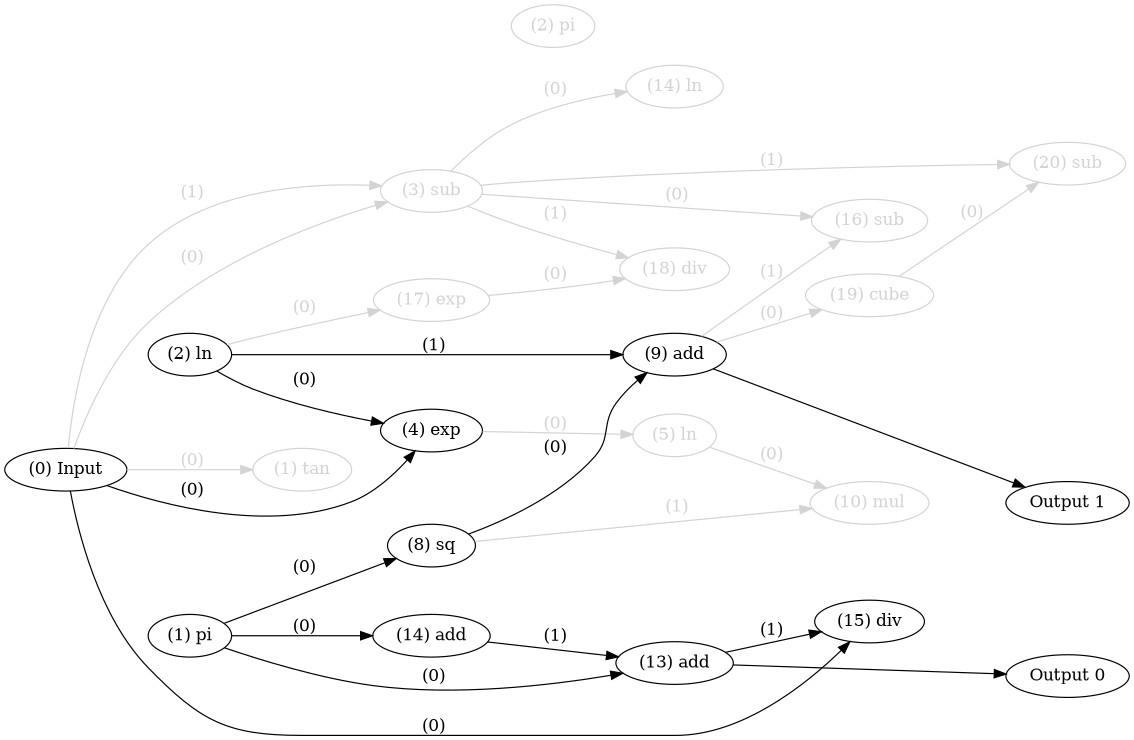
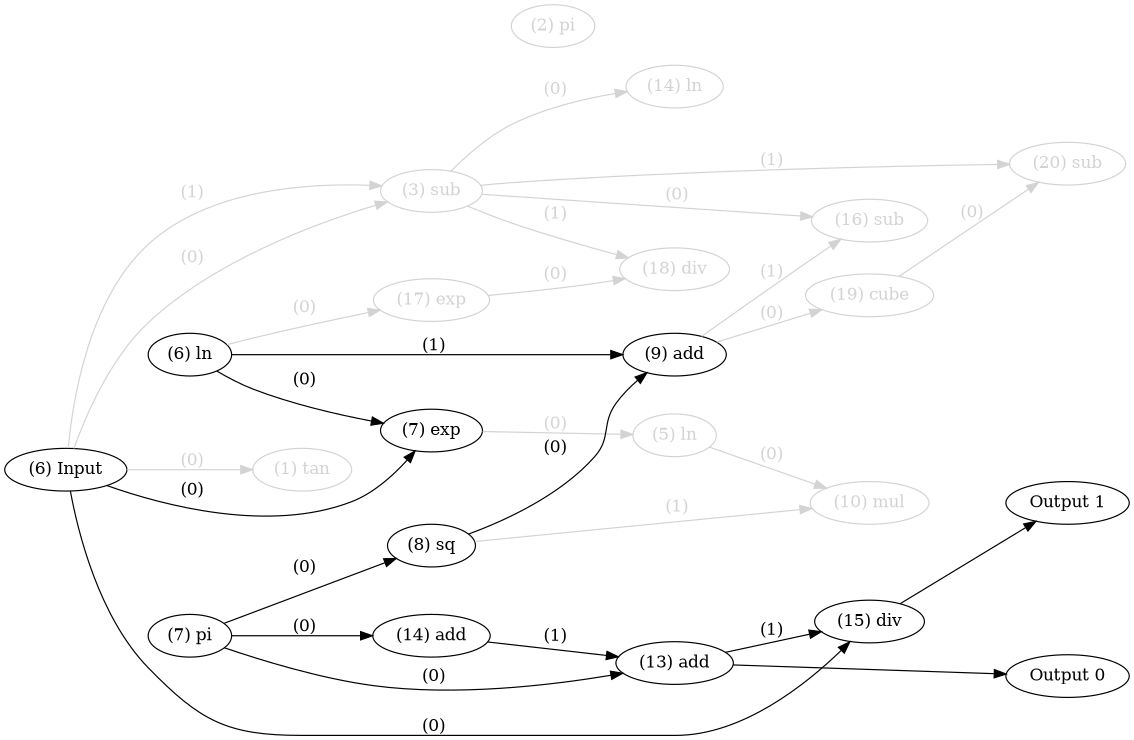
node "(2) ln": label "(2) ln" -> "(6) ln"
edge "(9) add" -> "Output 1": now "(15) div" -> "Output 1"
node "(4) exp": label "(4) exp" -> "(7) exp"
node "(0) Input": label "(0) Input" -> "(6) Input"
node "(1) pi": label "(1) pi" -> "(7) pi"
